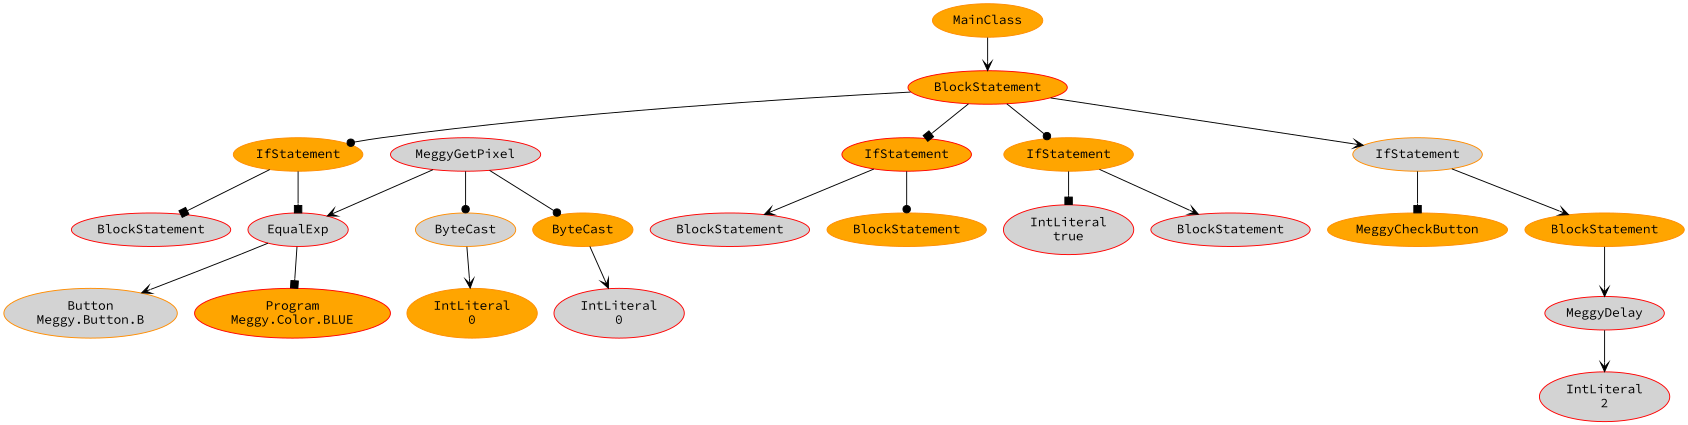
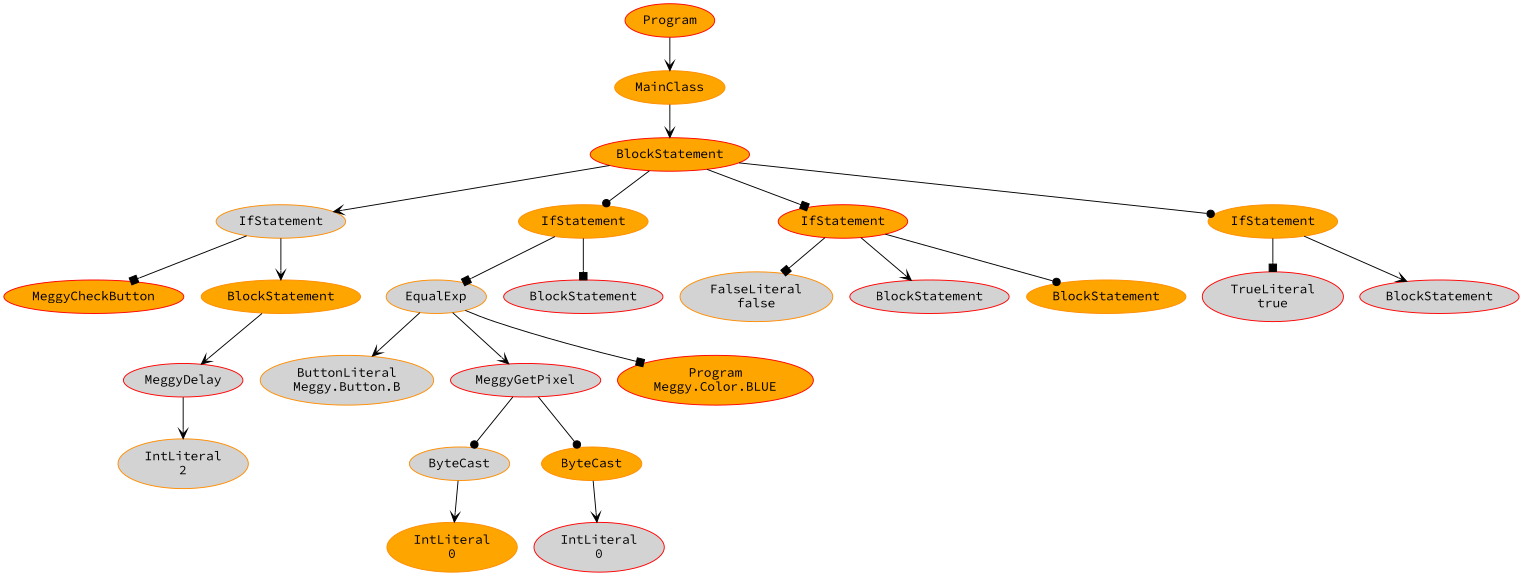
node "Program": added
edge "MeggyGetPixel" -> "EqualExp": reversed
node "EqualExp": color red -> darkorange
node "IntLiteral true": label "IntLiteral true" -> "TrueLiteral true"
node "MeggyCheckButton": color darkorange -> red
node "FalseLiteral false": added
node "Button Meggy.Button.B": label "Button Meggy.Button.B" -> "ButtonLiteral Meggy.Button.B"
node "IntLiteral 2": color red -> darkorange
